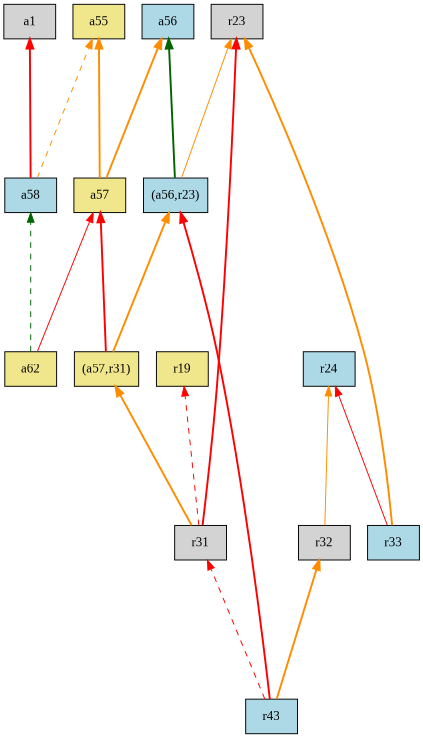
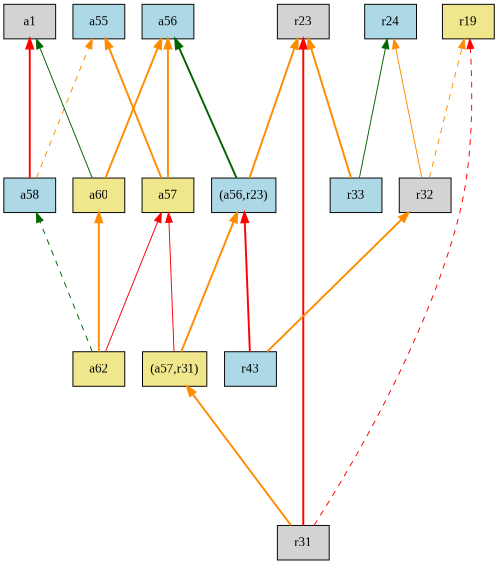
node "a55": fillcolor khaki -> lightblue
edge "(a56,r23)" -> "r23": style solid -> bold
edge "r32" -> "r19": added
node "a60": added
edge "(a57,r31)" -> "a57": style bold -> solid
edge "r33" -> "r24": color red -> darkgreen
edge "r43" -> "r31": removed
